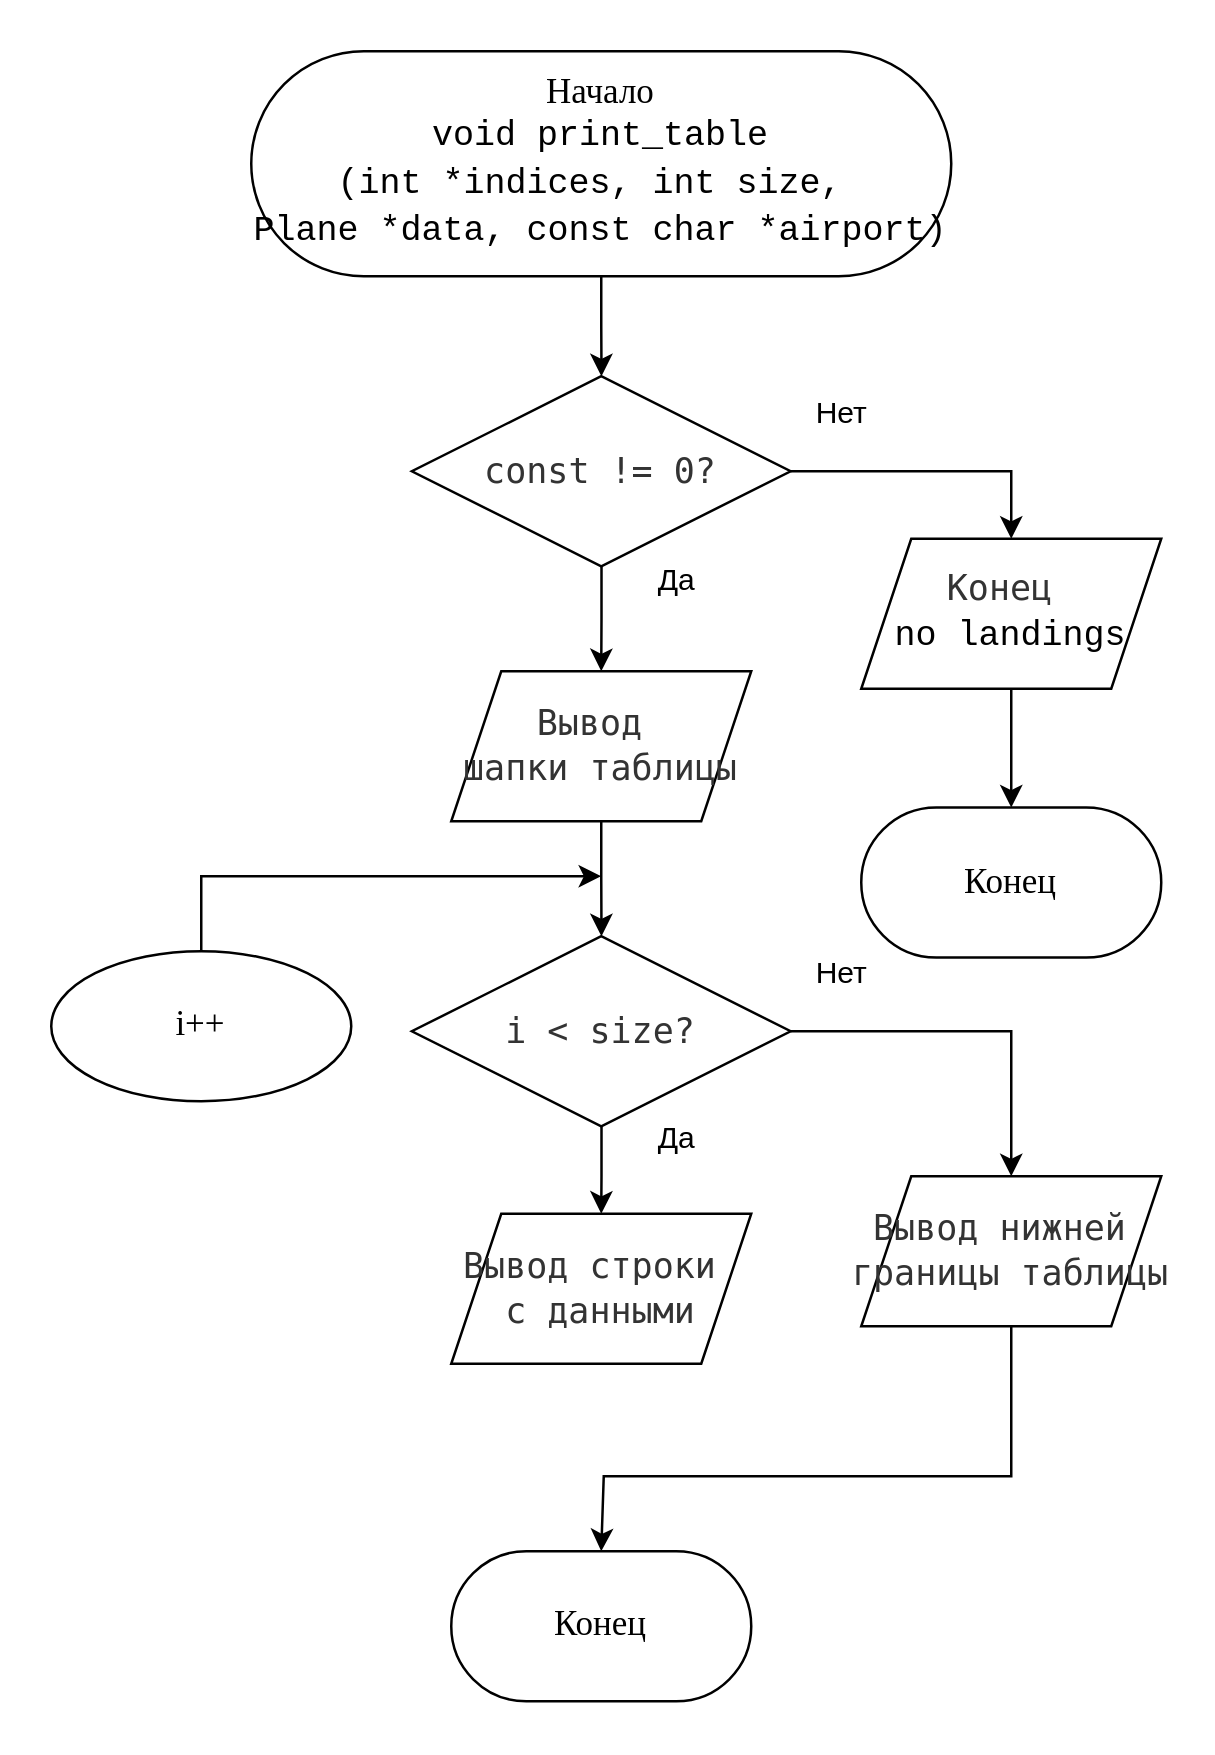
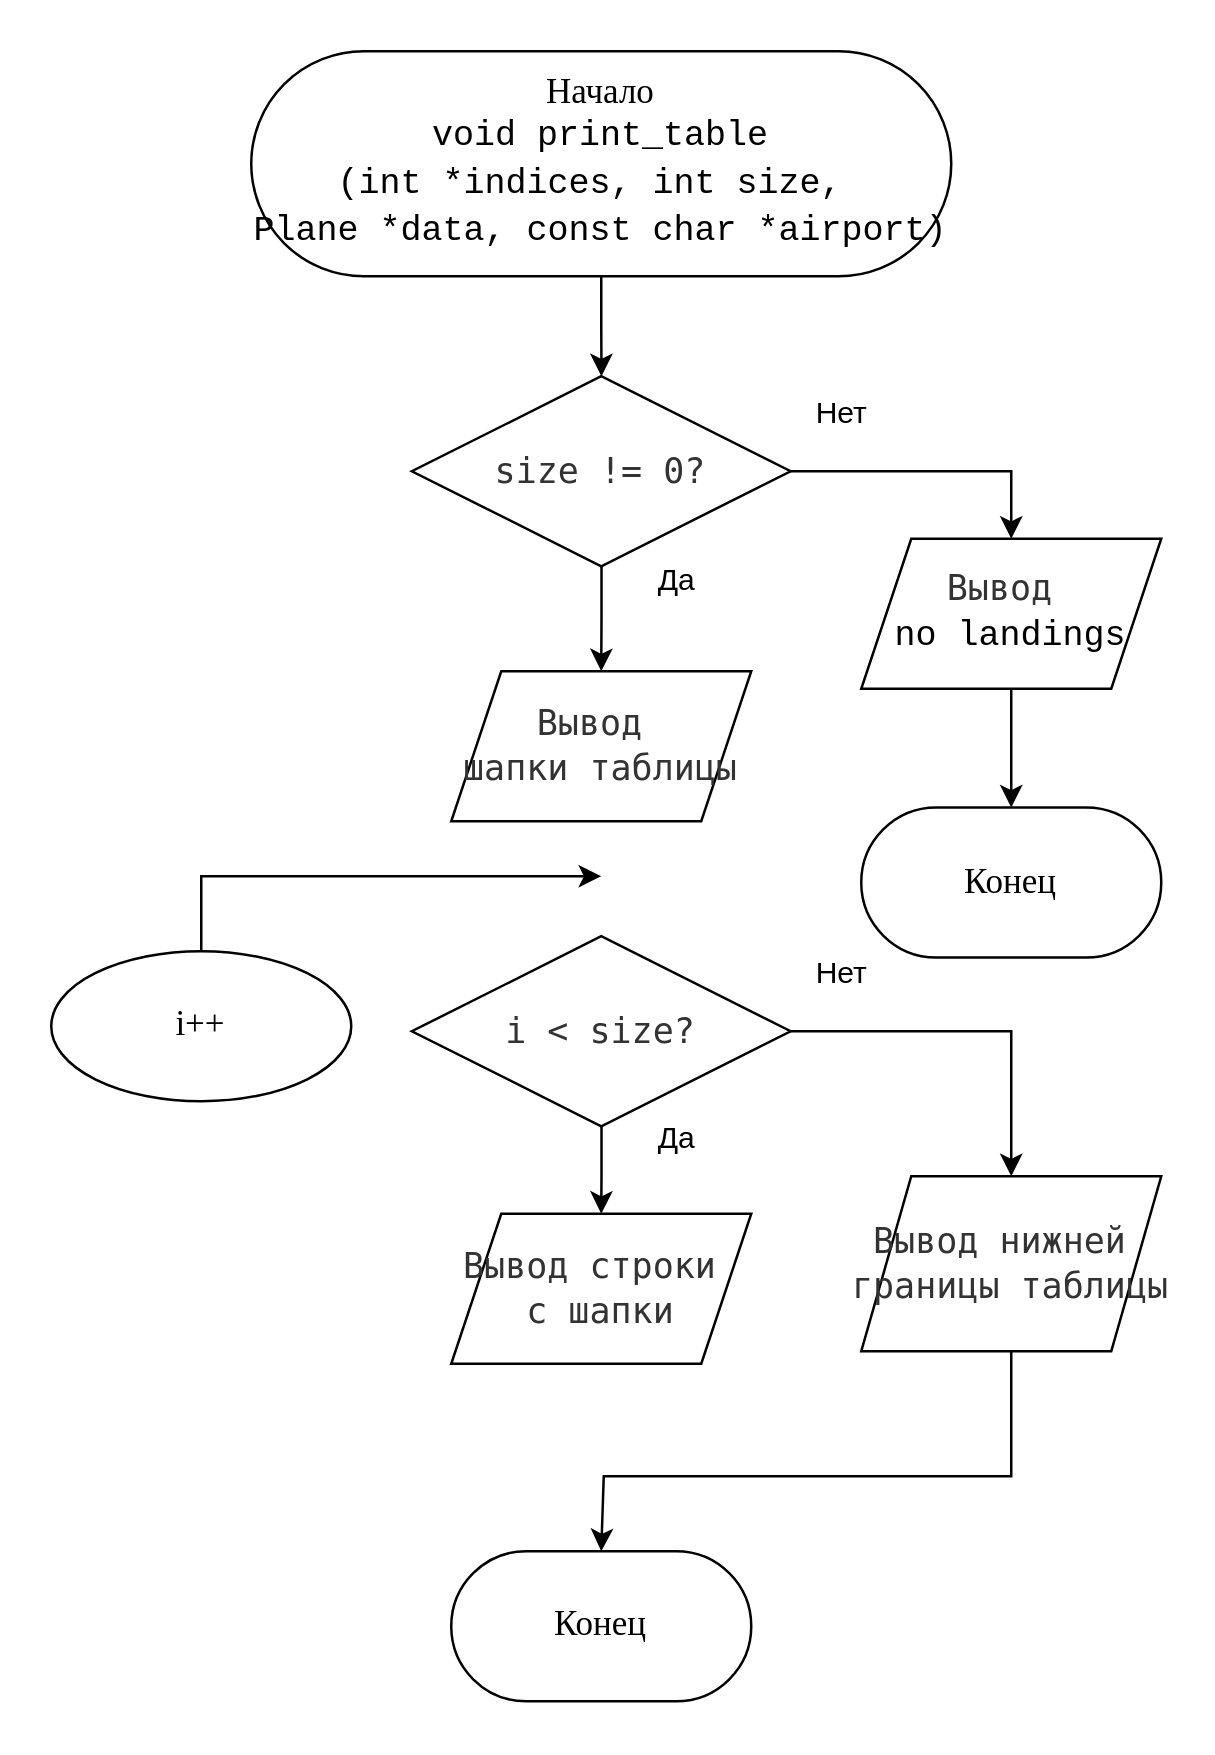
node "const != 0?": label "const != 0?" -> "size != 0?"
node "Конец no landings": label "Конец no landings" -> "Вывод no landings"
edge "Вывод шапки таблицы" -> "i < size?": removed
node "Вывод нижней границы таблицы": size 300x150 -> 300x175
node "Вывод строки с данными": label "Вывод строки с данными" -> "Вывод строки с шапки"
